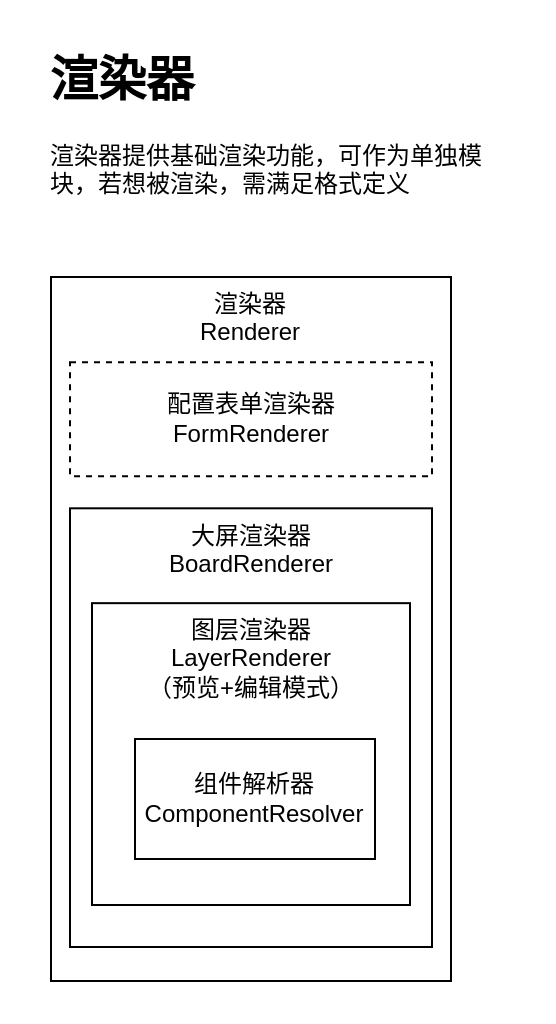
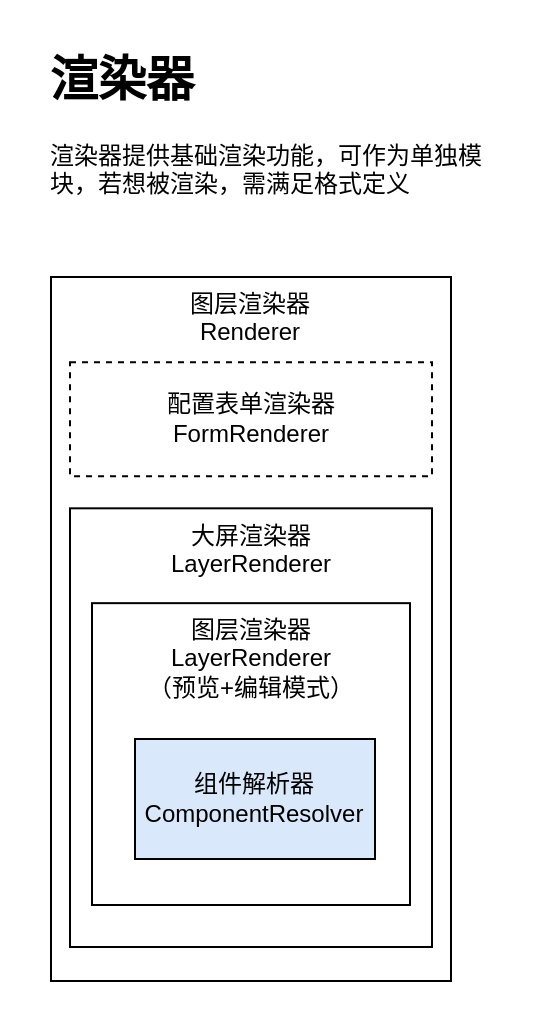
node "渲染器 Renderer": label "渲染器 Renderer" -> "图层渲染器 Renderer"
node "大屏渲染器 BoardRenderer": label "大屏渲染器 BoardRenderer" -> "大屏渲染器 LayerRenderer"
node "组件解析器 ComponentResolver": fillcolor #ffffff -> #dae8fc
